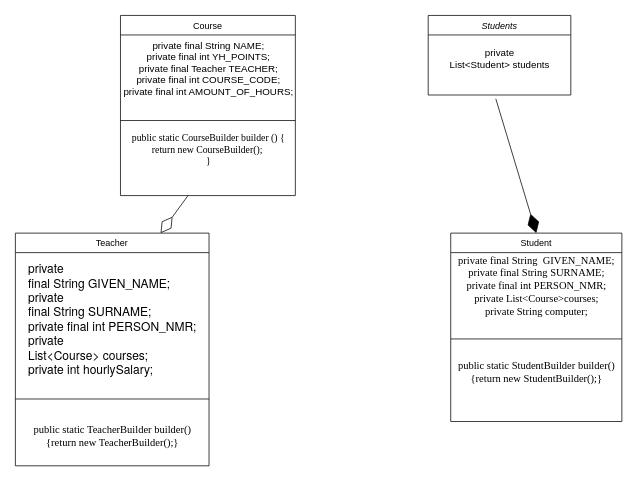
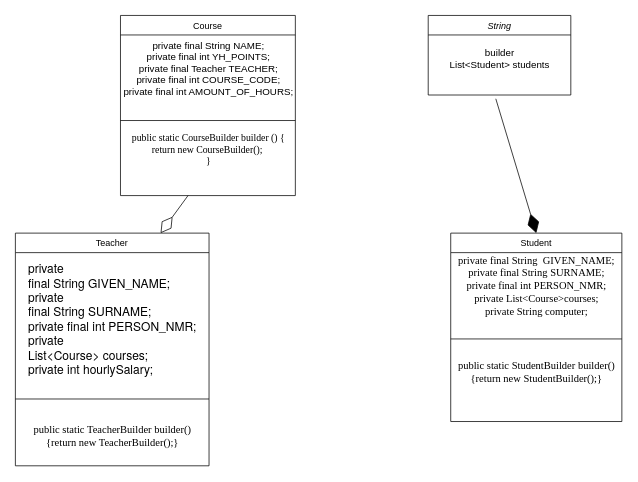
node "Students": label "Students" -> "String"
node "private List<Student> students": label "private List<Student> students" -> "builder List<Student> students"
